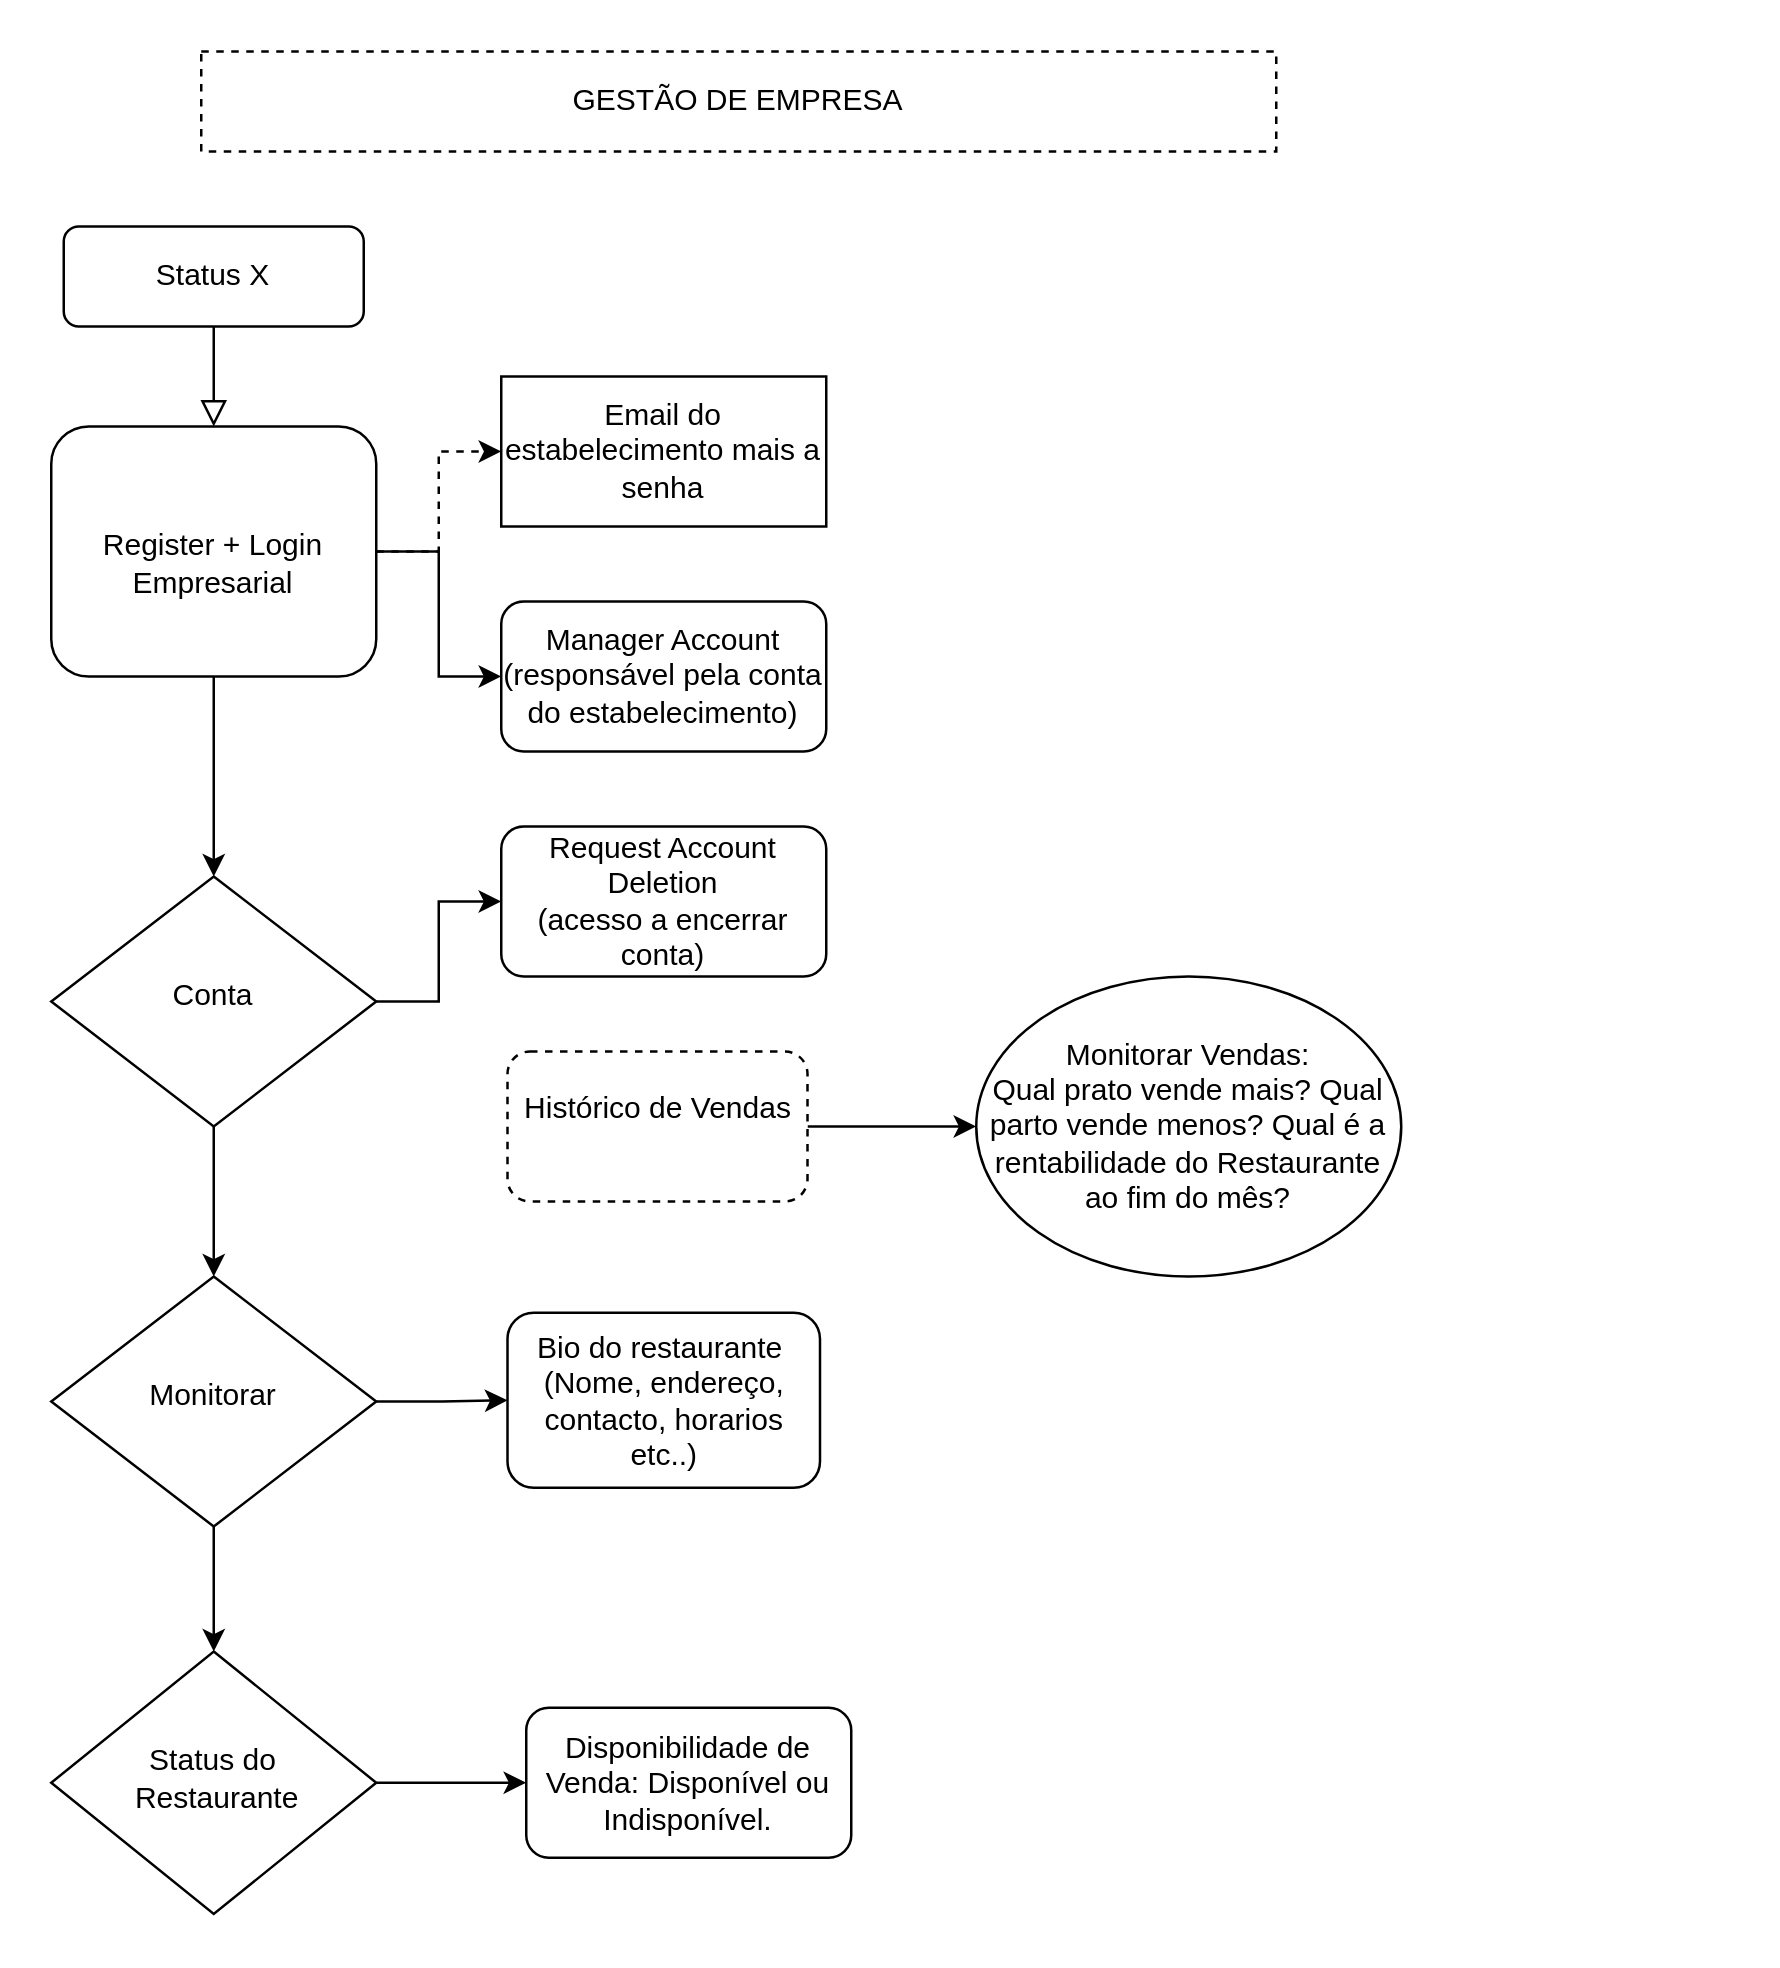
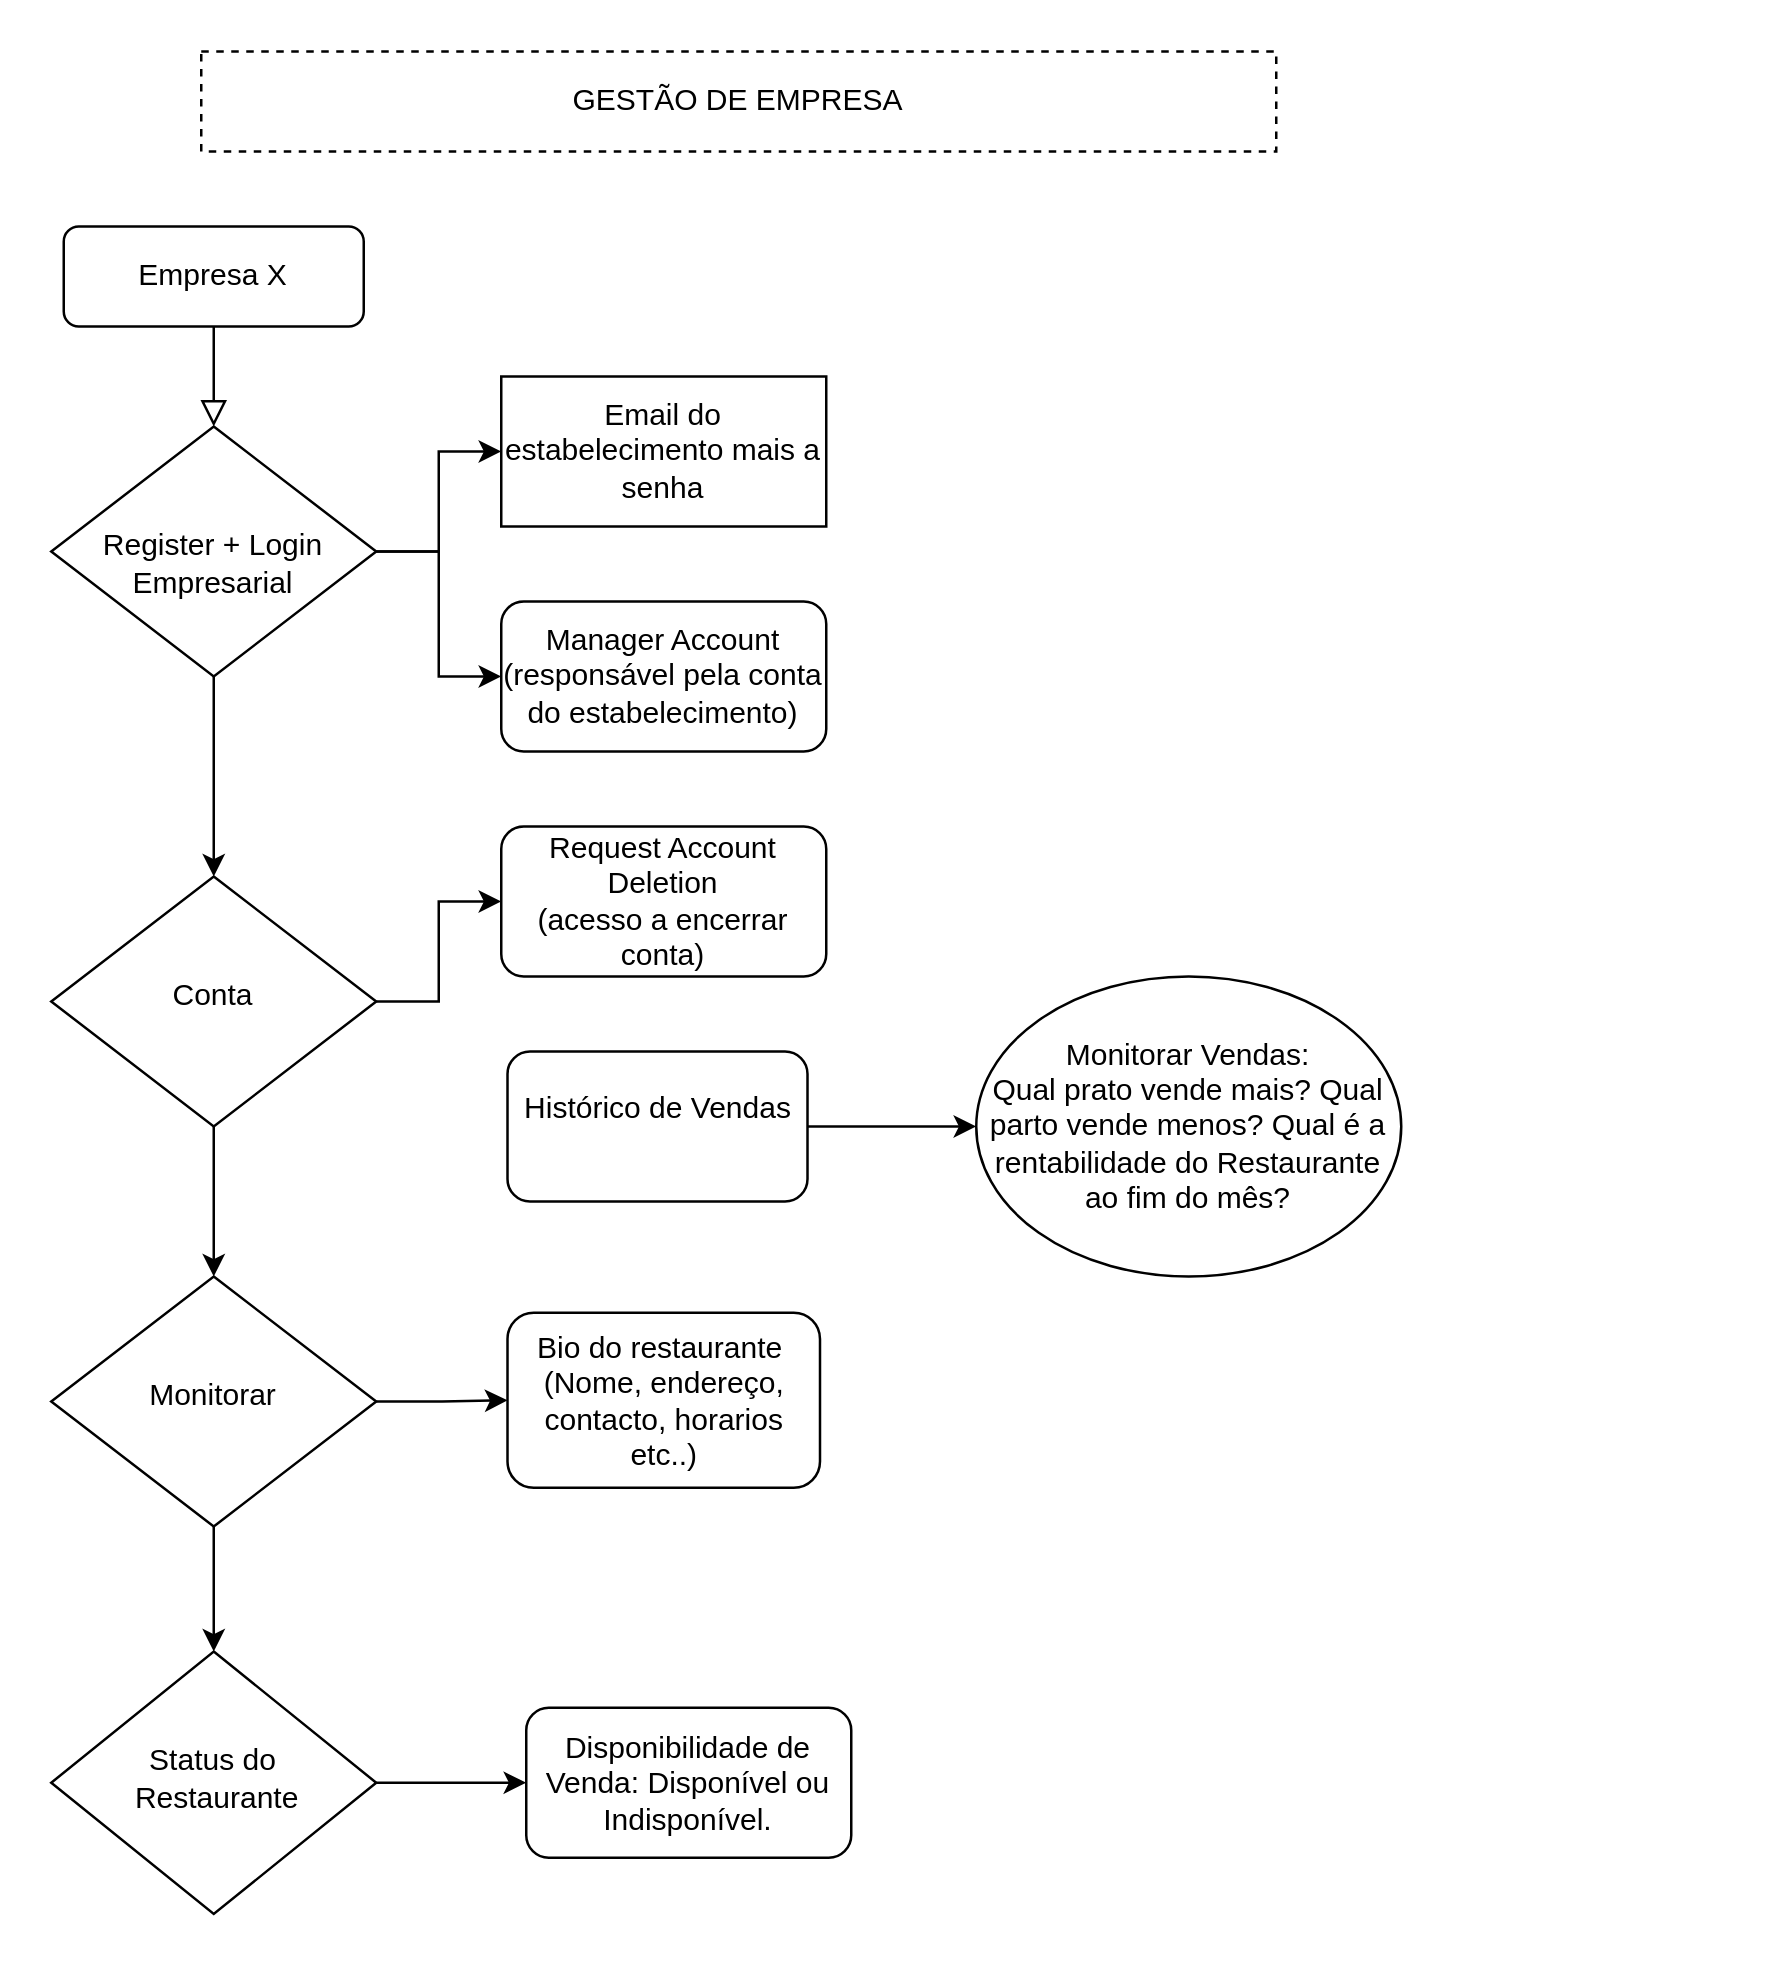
node "Status X": label "Status X" -> "Empresa X"
edge "Register + Login Empresarial" -> "Email do estabelecimento mais a senha": style dashed -> solid
node "Register + Login Empresarial": shape rounded rectangle -> diamond
node "Histórico de Vendas": style dashed -> solid
